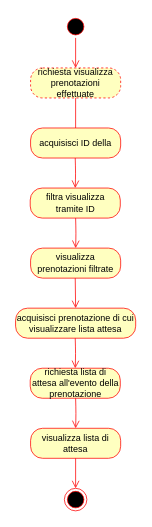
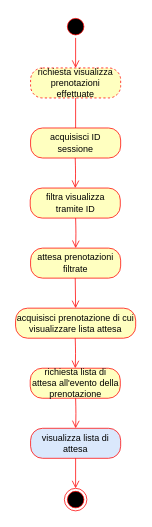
node "acquisisci ID della": label "acquisisci ID della" -> "acquisisci ID sessione"
node "visualizza prenotazioni filtrate": label "visualizza prenotazioni filtrate" -> "attesa prenotazioni filtrate"
node "visualizza lista di attesa": fillcolor #ffffc0 -> #dae8fc
